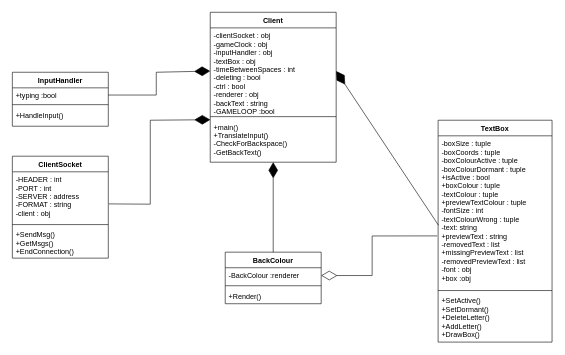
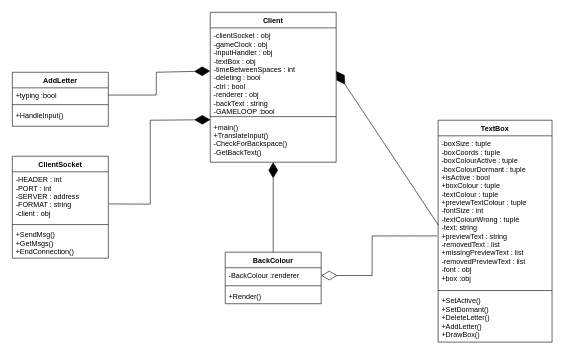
node "InputHandler": label "InputHandler" -> "AddLetter"
